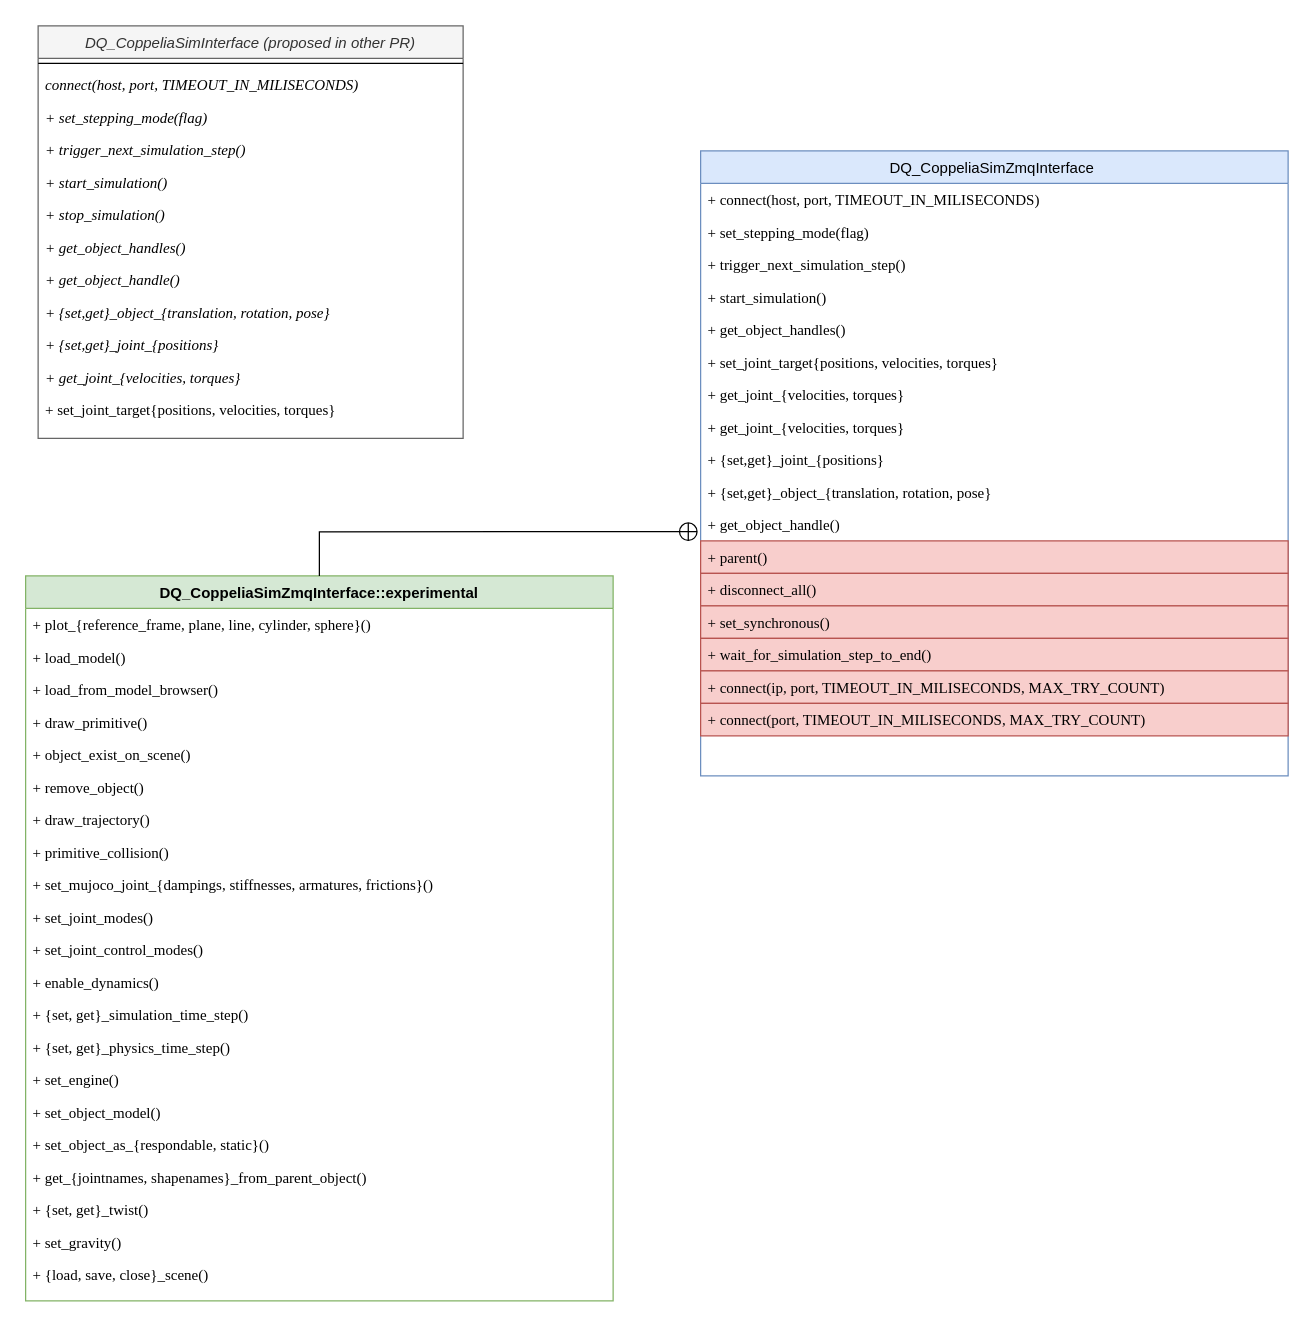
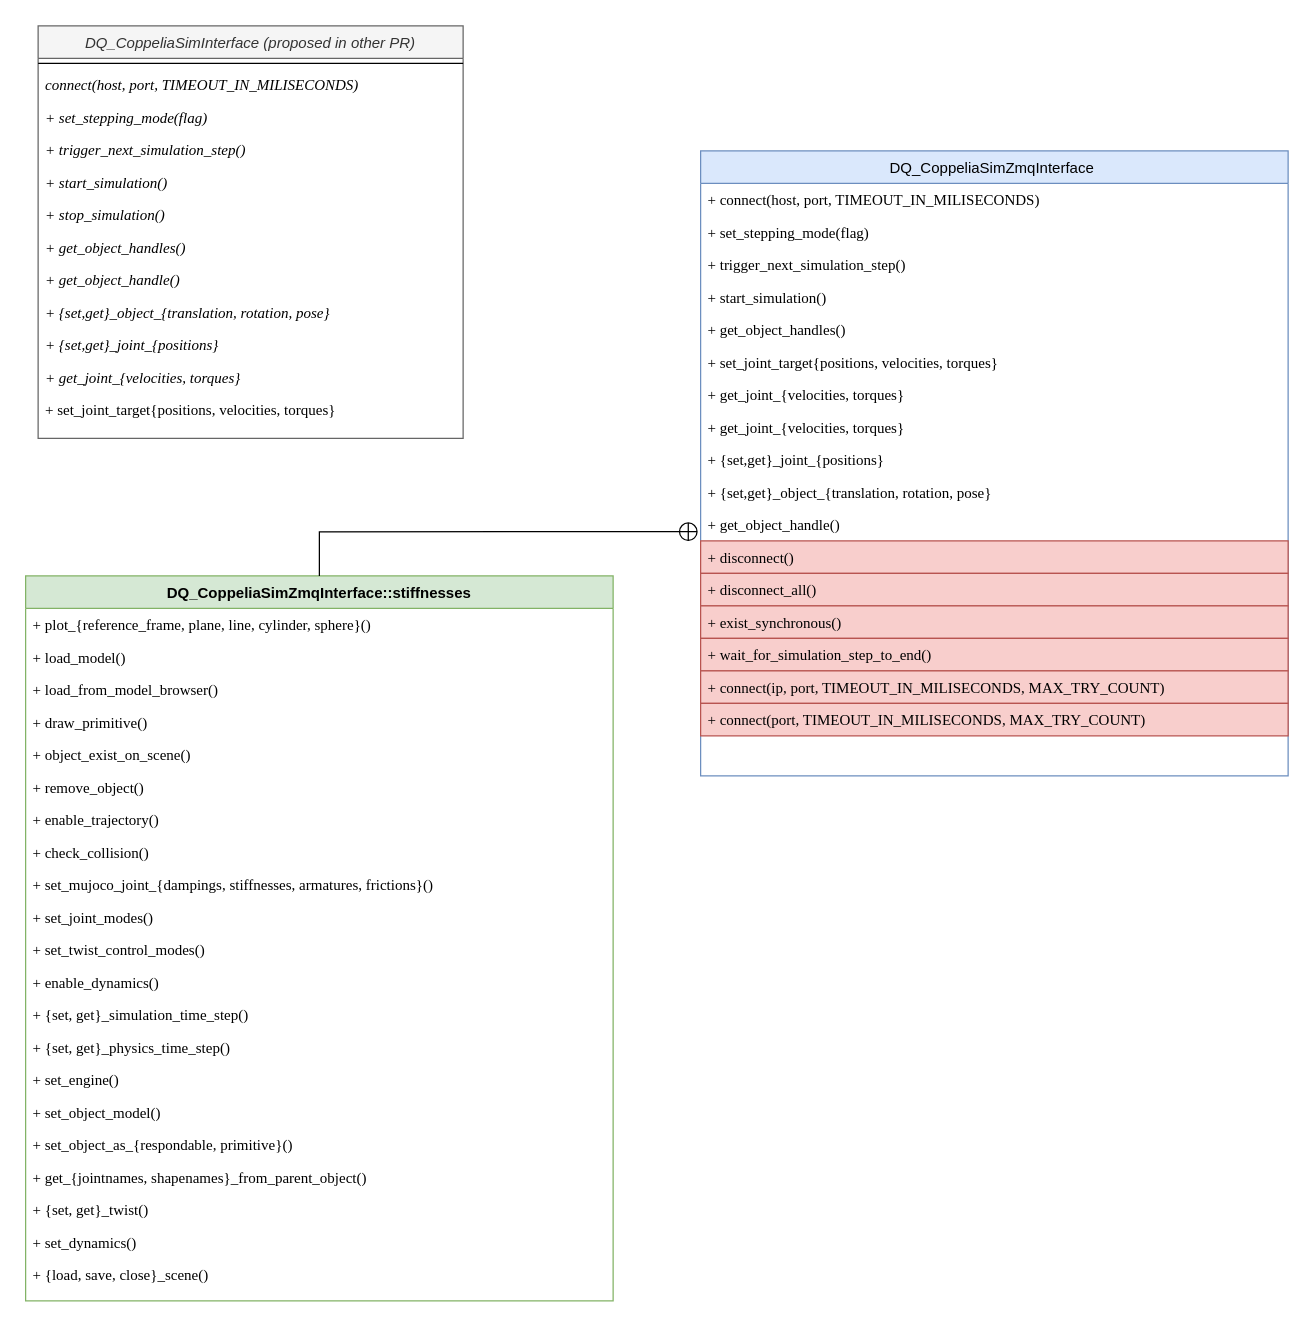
node "+ parent()": label "+ parent()" -> "+ disconnect()"
node "DQ_CoppeliaSimZmqInterface::experimental": label "DQ_CoppeliaSimZmqInterface::experimental" -> "DQ_CoppeliaSimZmqInterface::stiffnesses"
node "+ set_synchronous()": label "+ set_synchronous()" -> "+ exist_synchronous()"
node "+ draw_trajectory()": label "+ draw_trajectory()" -> "+ enable_trajectory()"
node "+ primitive_collision()": label "+ primitive_collision()" -> "+ check_collision()"
node "+ set_joint_control_modes()": label "+ set_joint_control_modes()" -> "+ set_twist_control_modes()"
node "+ set_object_as_{respondable, static}()": label "+ set_object_as_{respondable, static}()" -> "+ set_object_as_{respondable, primitive}()"
node "+ set_gravity()": label "+ set_gravity()" -> "+ set_dynamics()"
